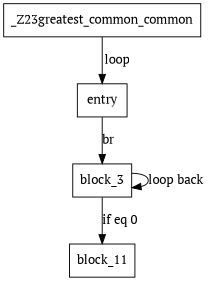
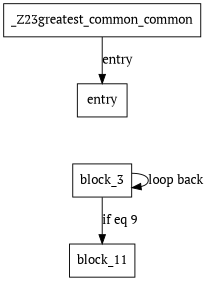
edge "_Z23greatest_common_common" -> "entry": label "loop" -> "entry"
edge "entry" -> "block_3": removed, label "br"
edge "block_3" -> "block_11": label "if eq 0" -> "if eq 9"
